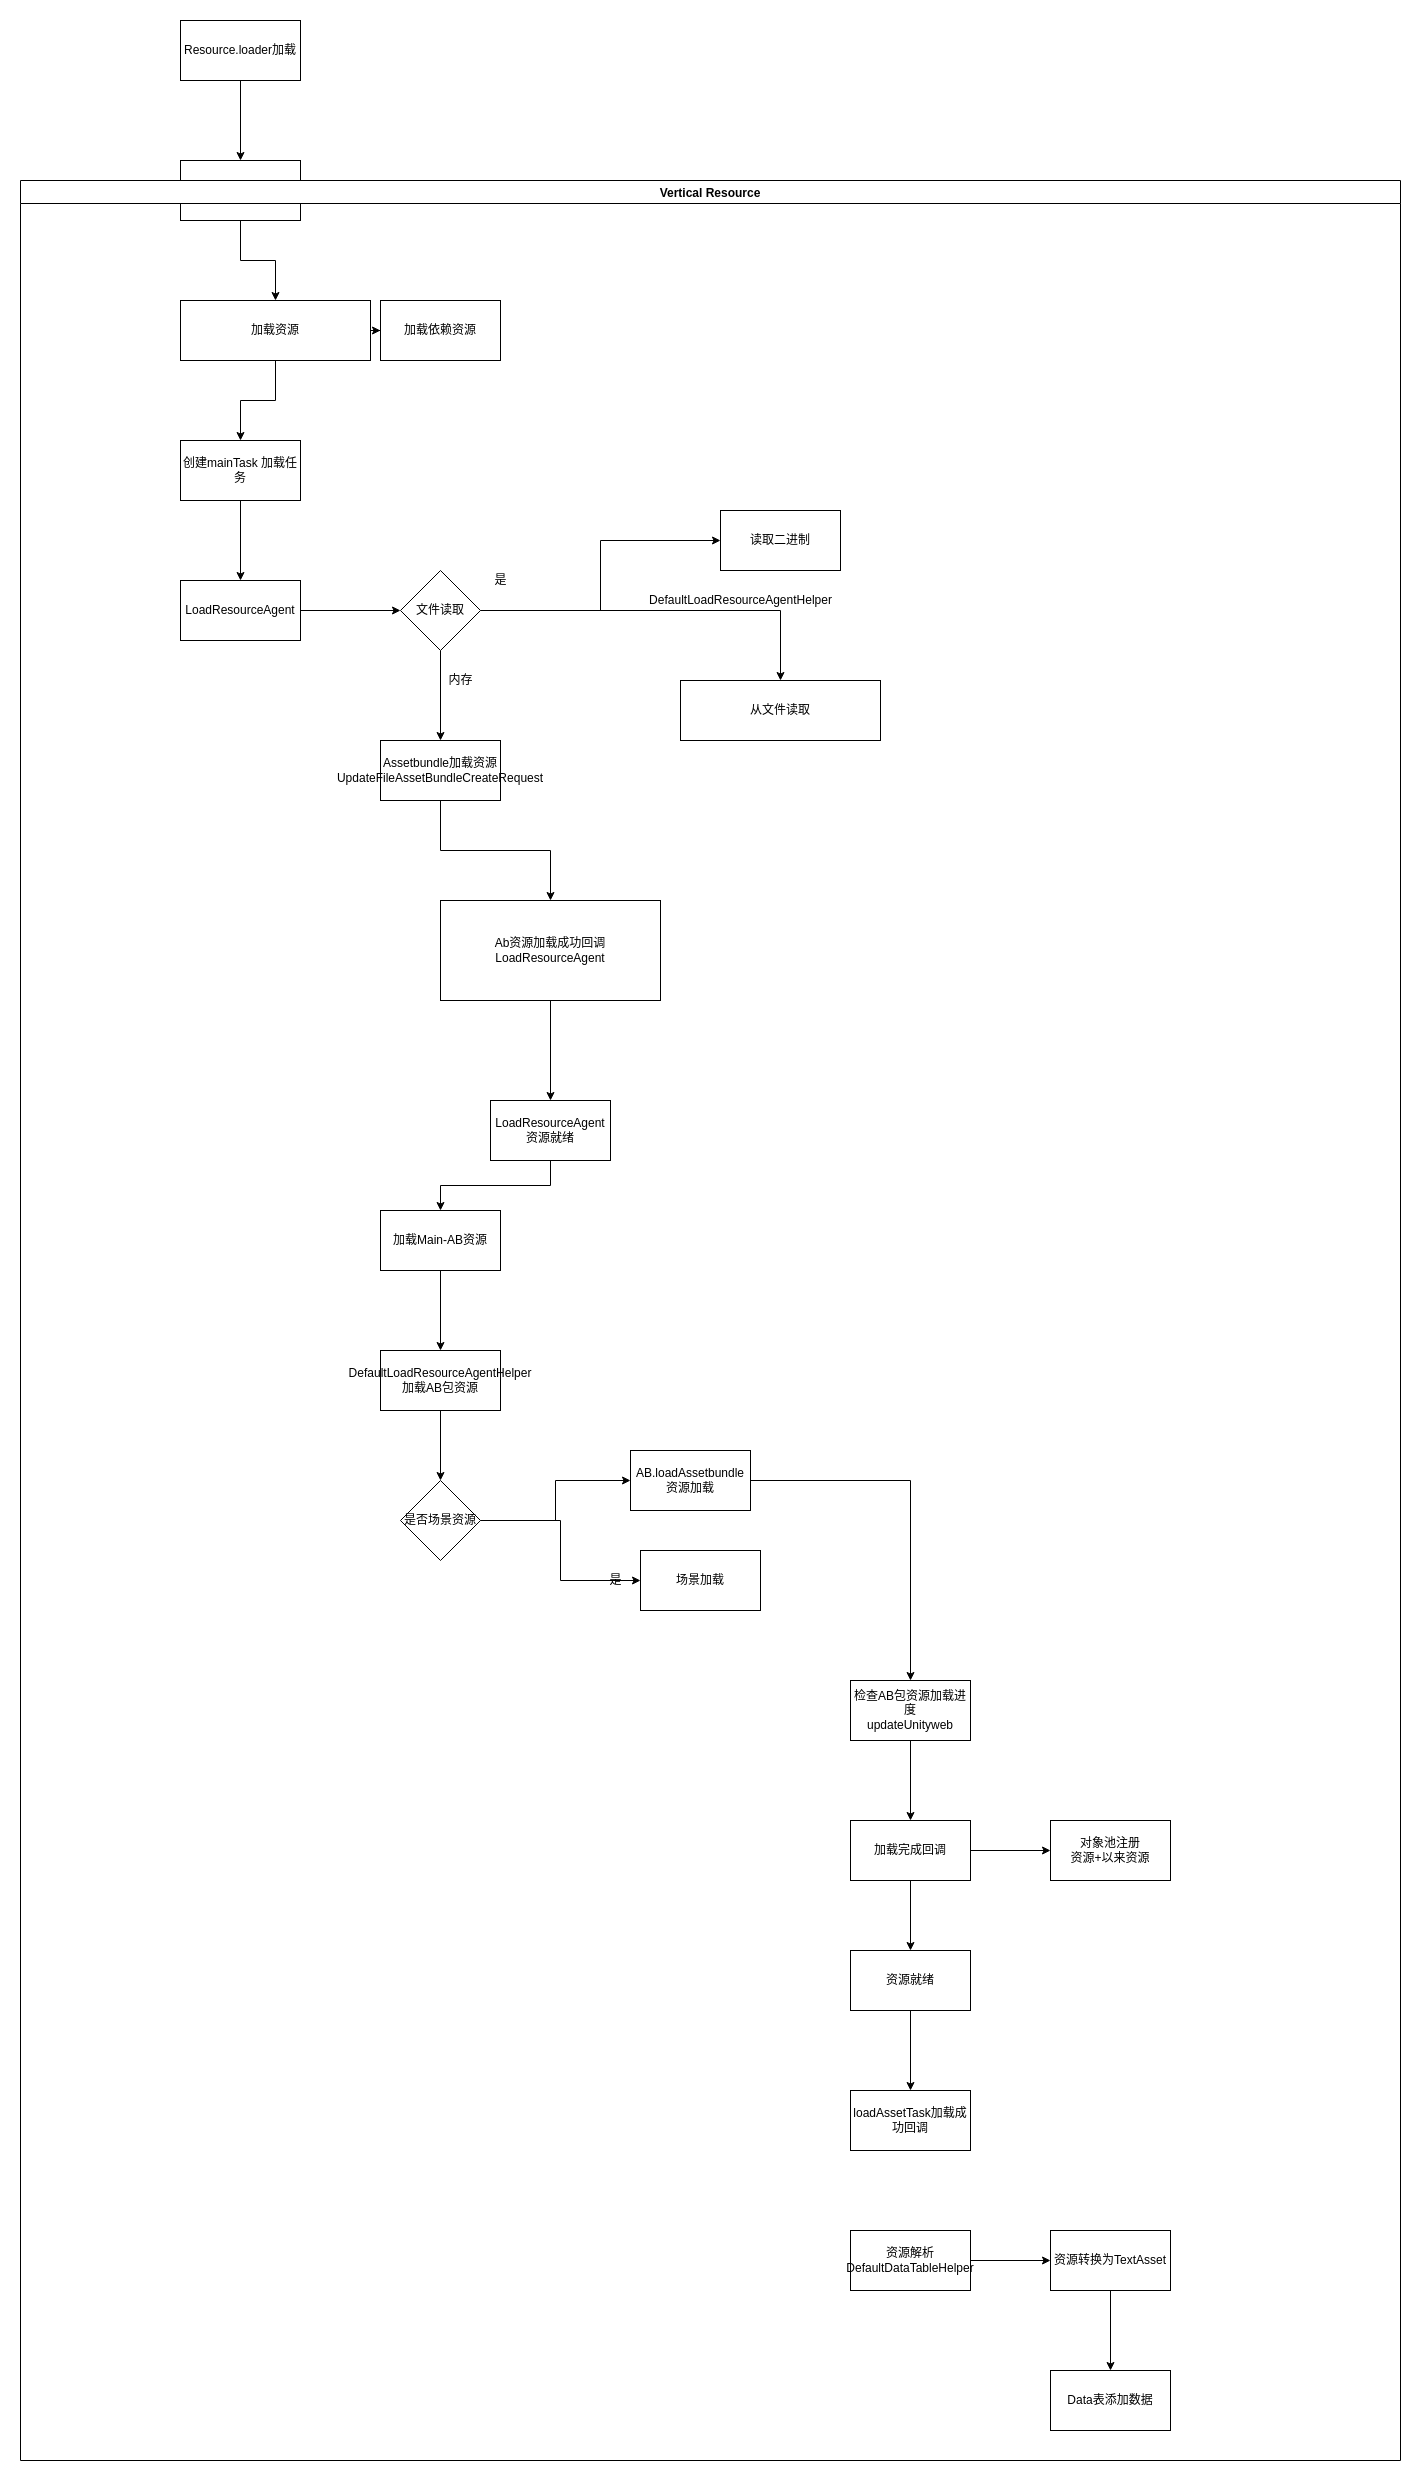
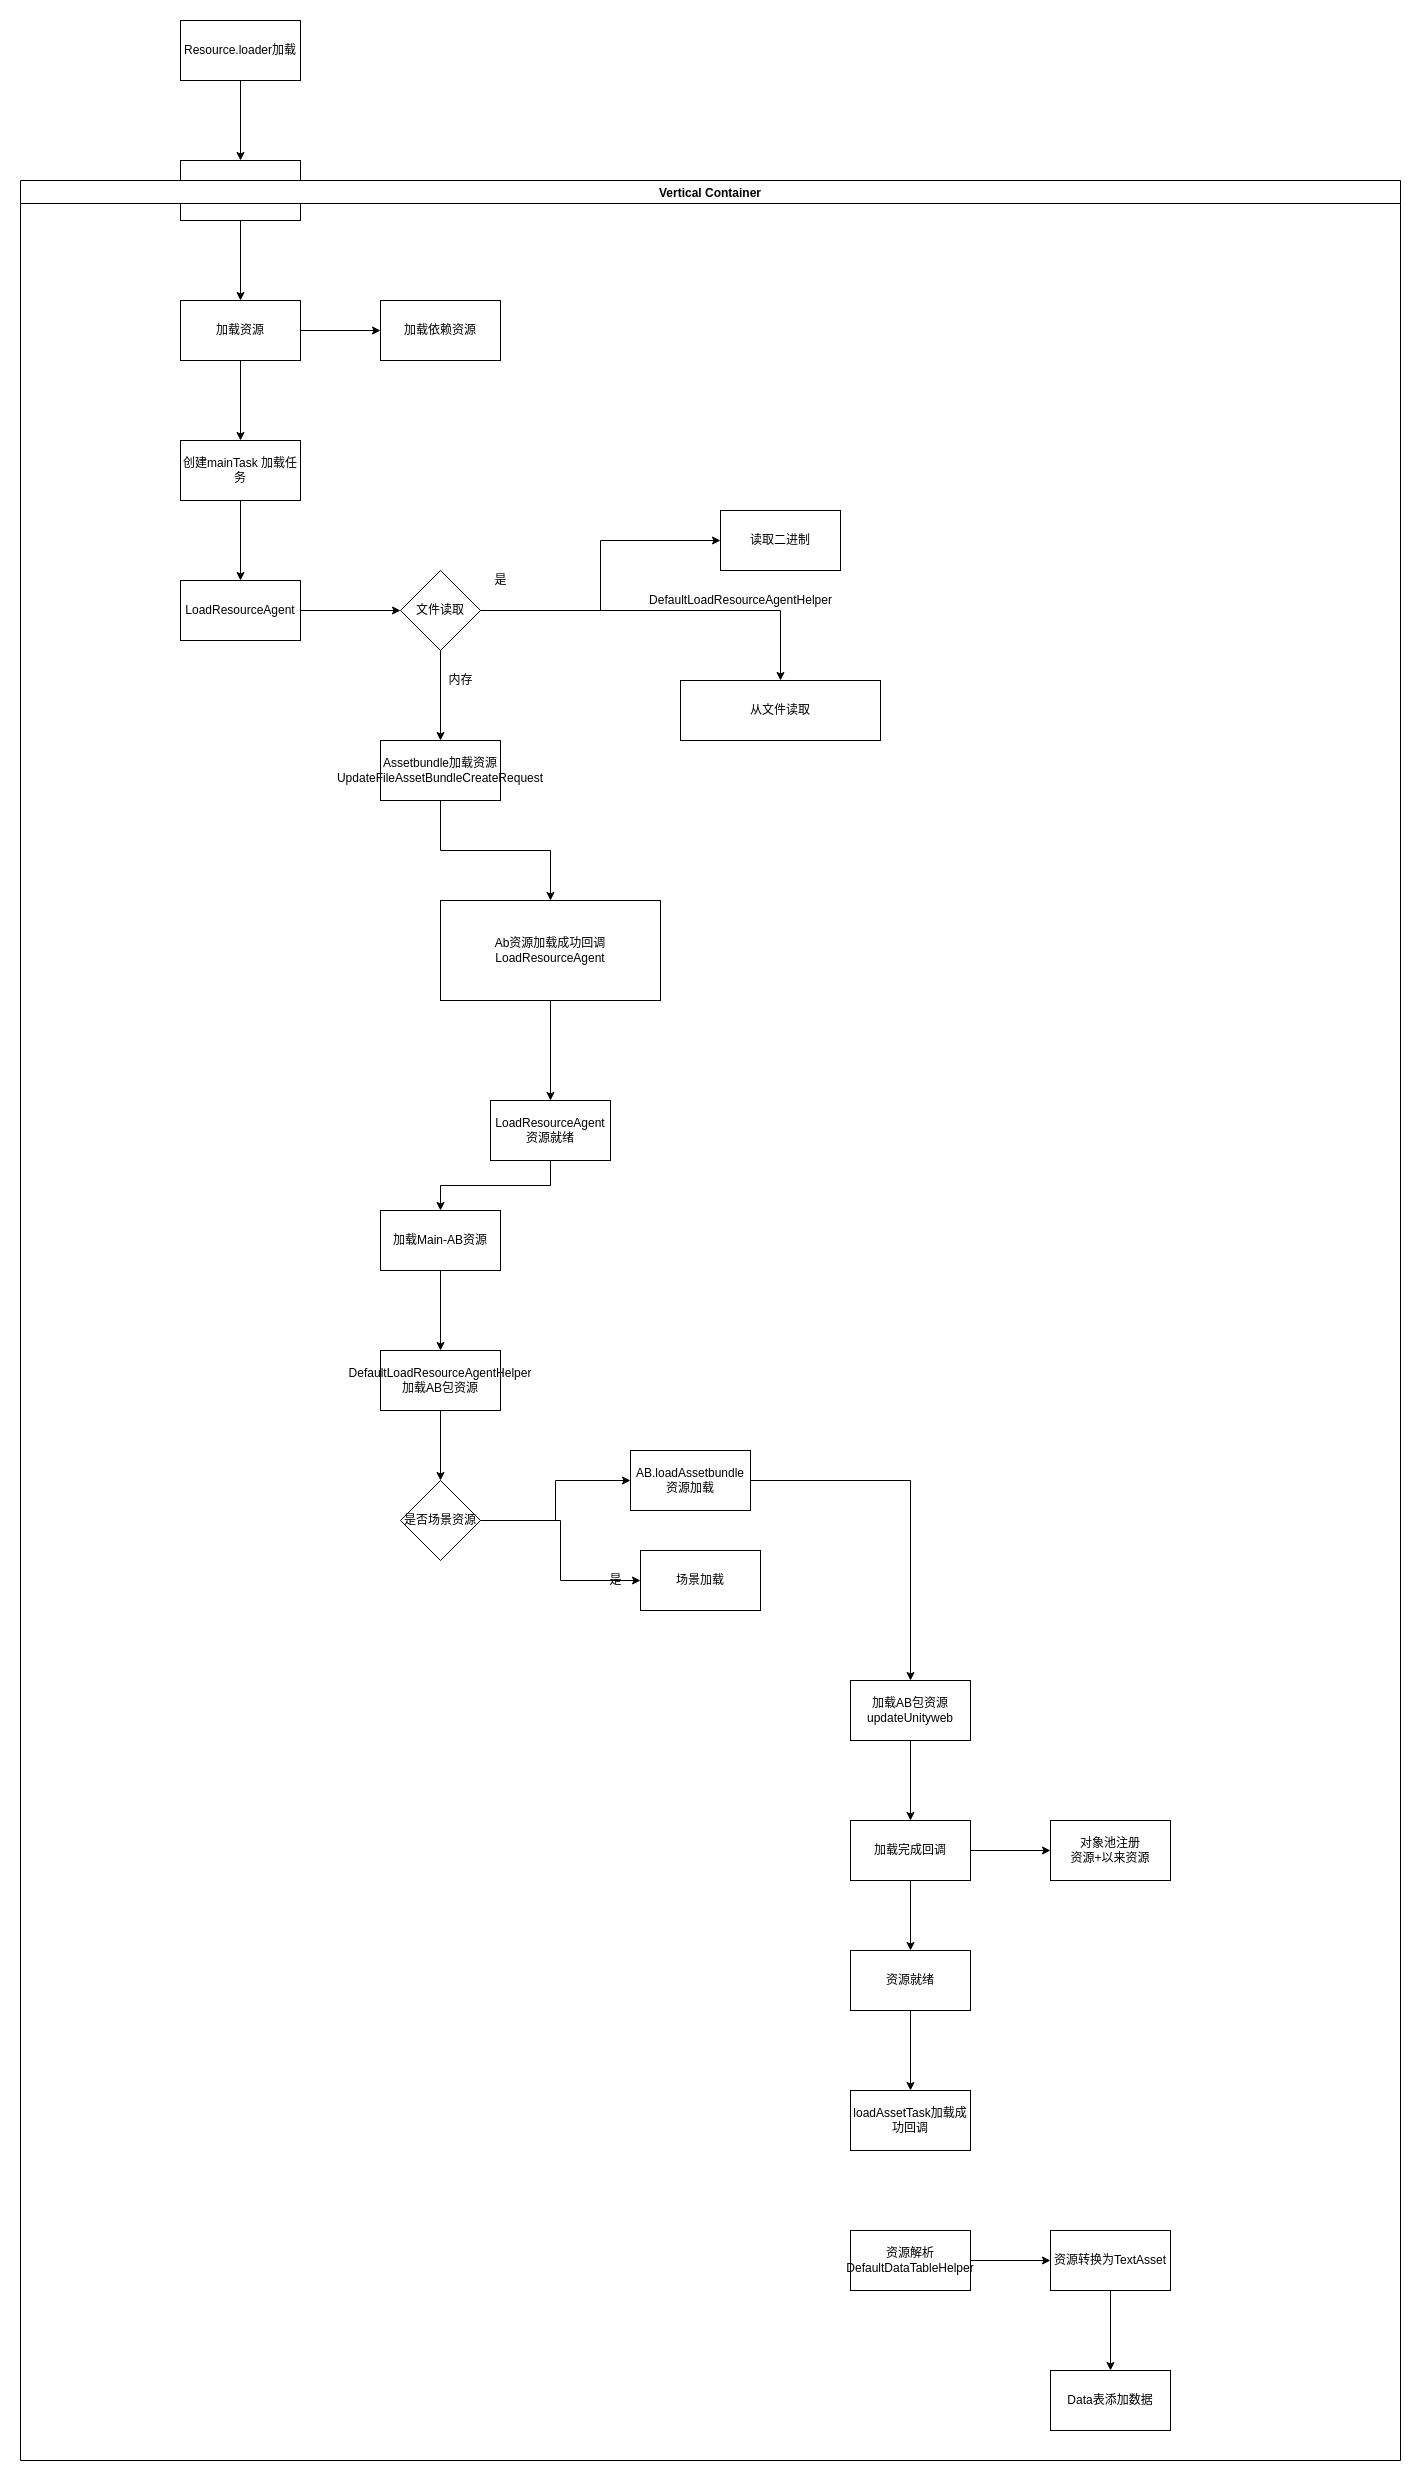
node "Vertical Resource": label "Vertical Resource" -> "Vertical Container"
node "加载资源": size 190x60 -> 120x60
node "检查AB包资源加载进度 updateUnityweb": label "检查AB包资源加载进度 updateUnityweb" -> "加载AB包资源 updateUnityweb"
